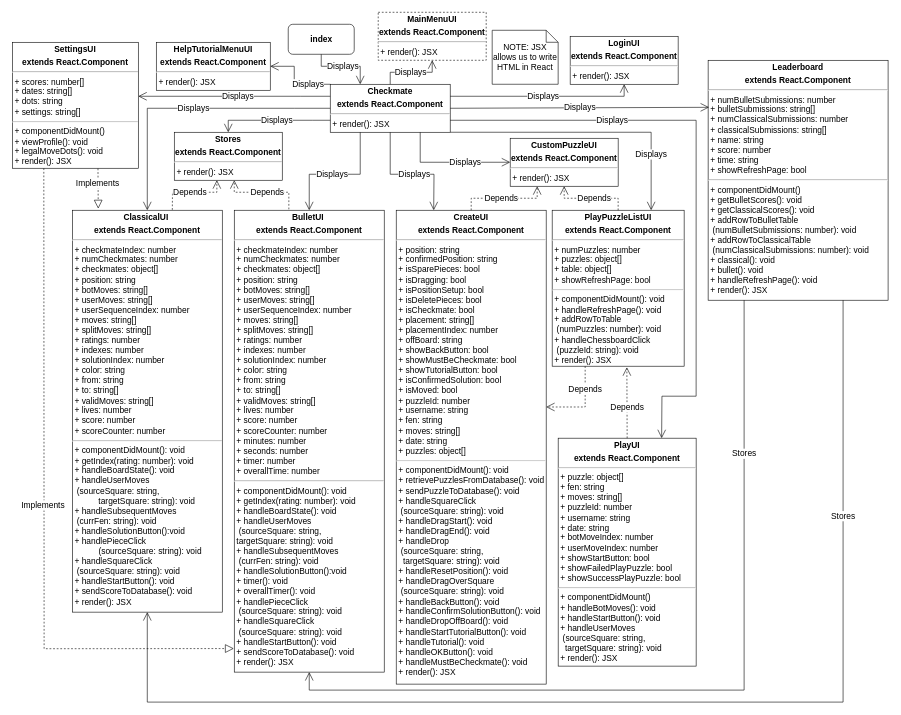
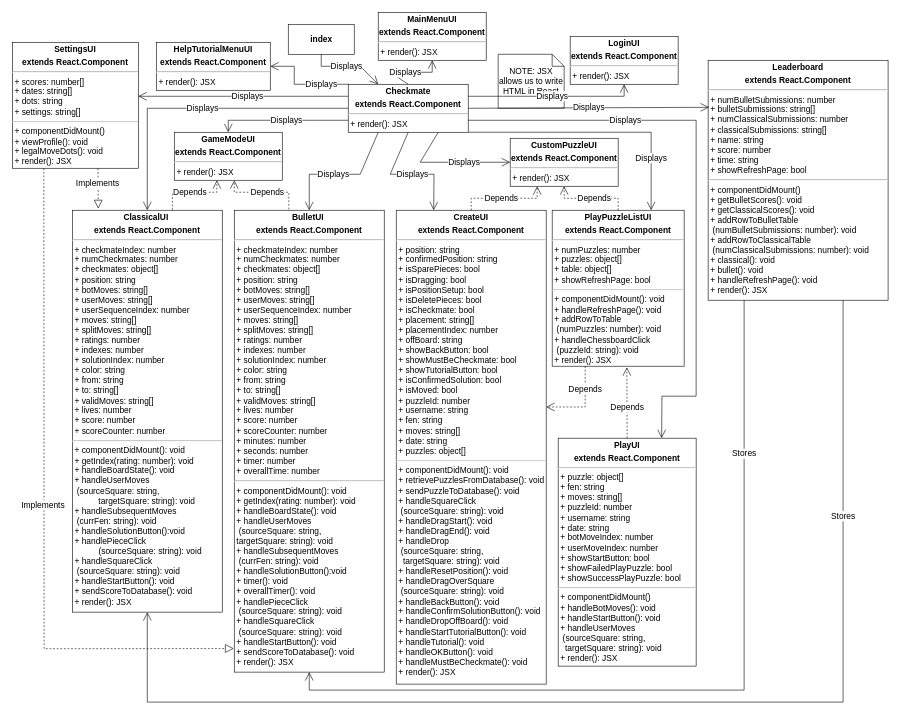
node "MainMenuUI extends React.Component + render(): JSX": style dashed -> solid
node "index": shape rounded rectangle -> rectangle
node "NOTE: JSX allows us to write HTML in React": moved (525, 57) -> (531, 81)
node "Checkmate extends React.Component + render(): JSX": moved (390, 108) -> (408, 108)
node "Stores extends React.Component + render(): JSX": label "Stores extends React.Component + render(): JSX" -> "GameModeUI extends React.Component + render(): JSX"
